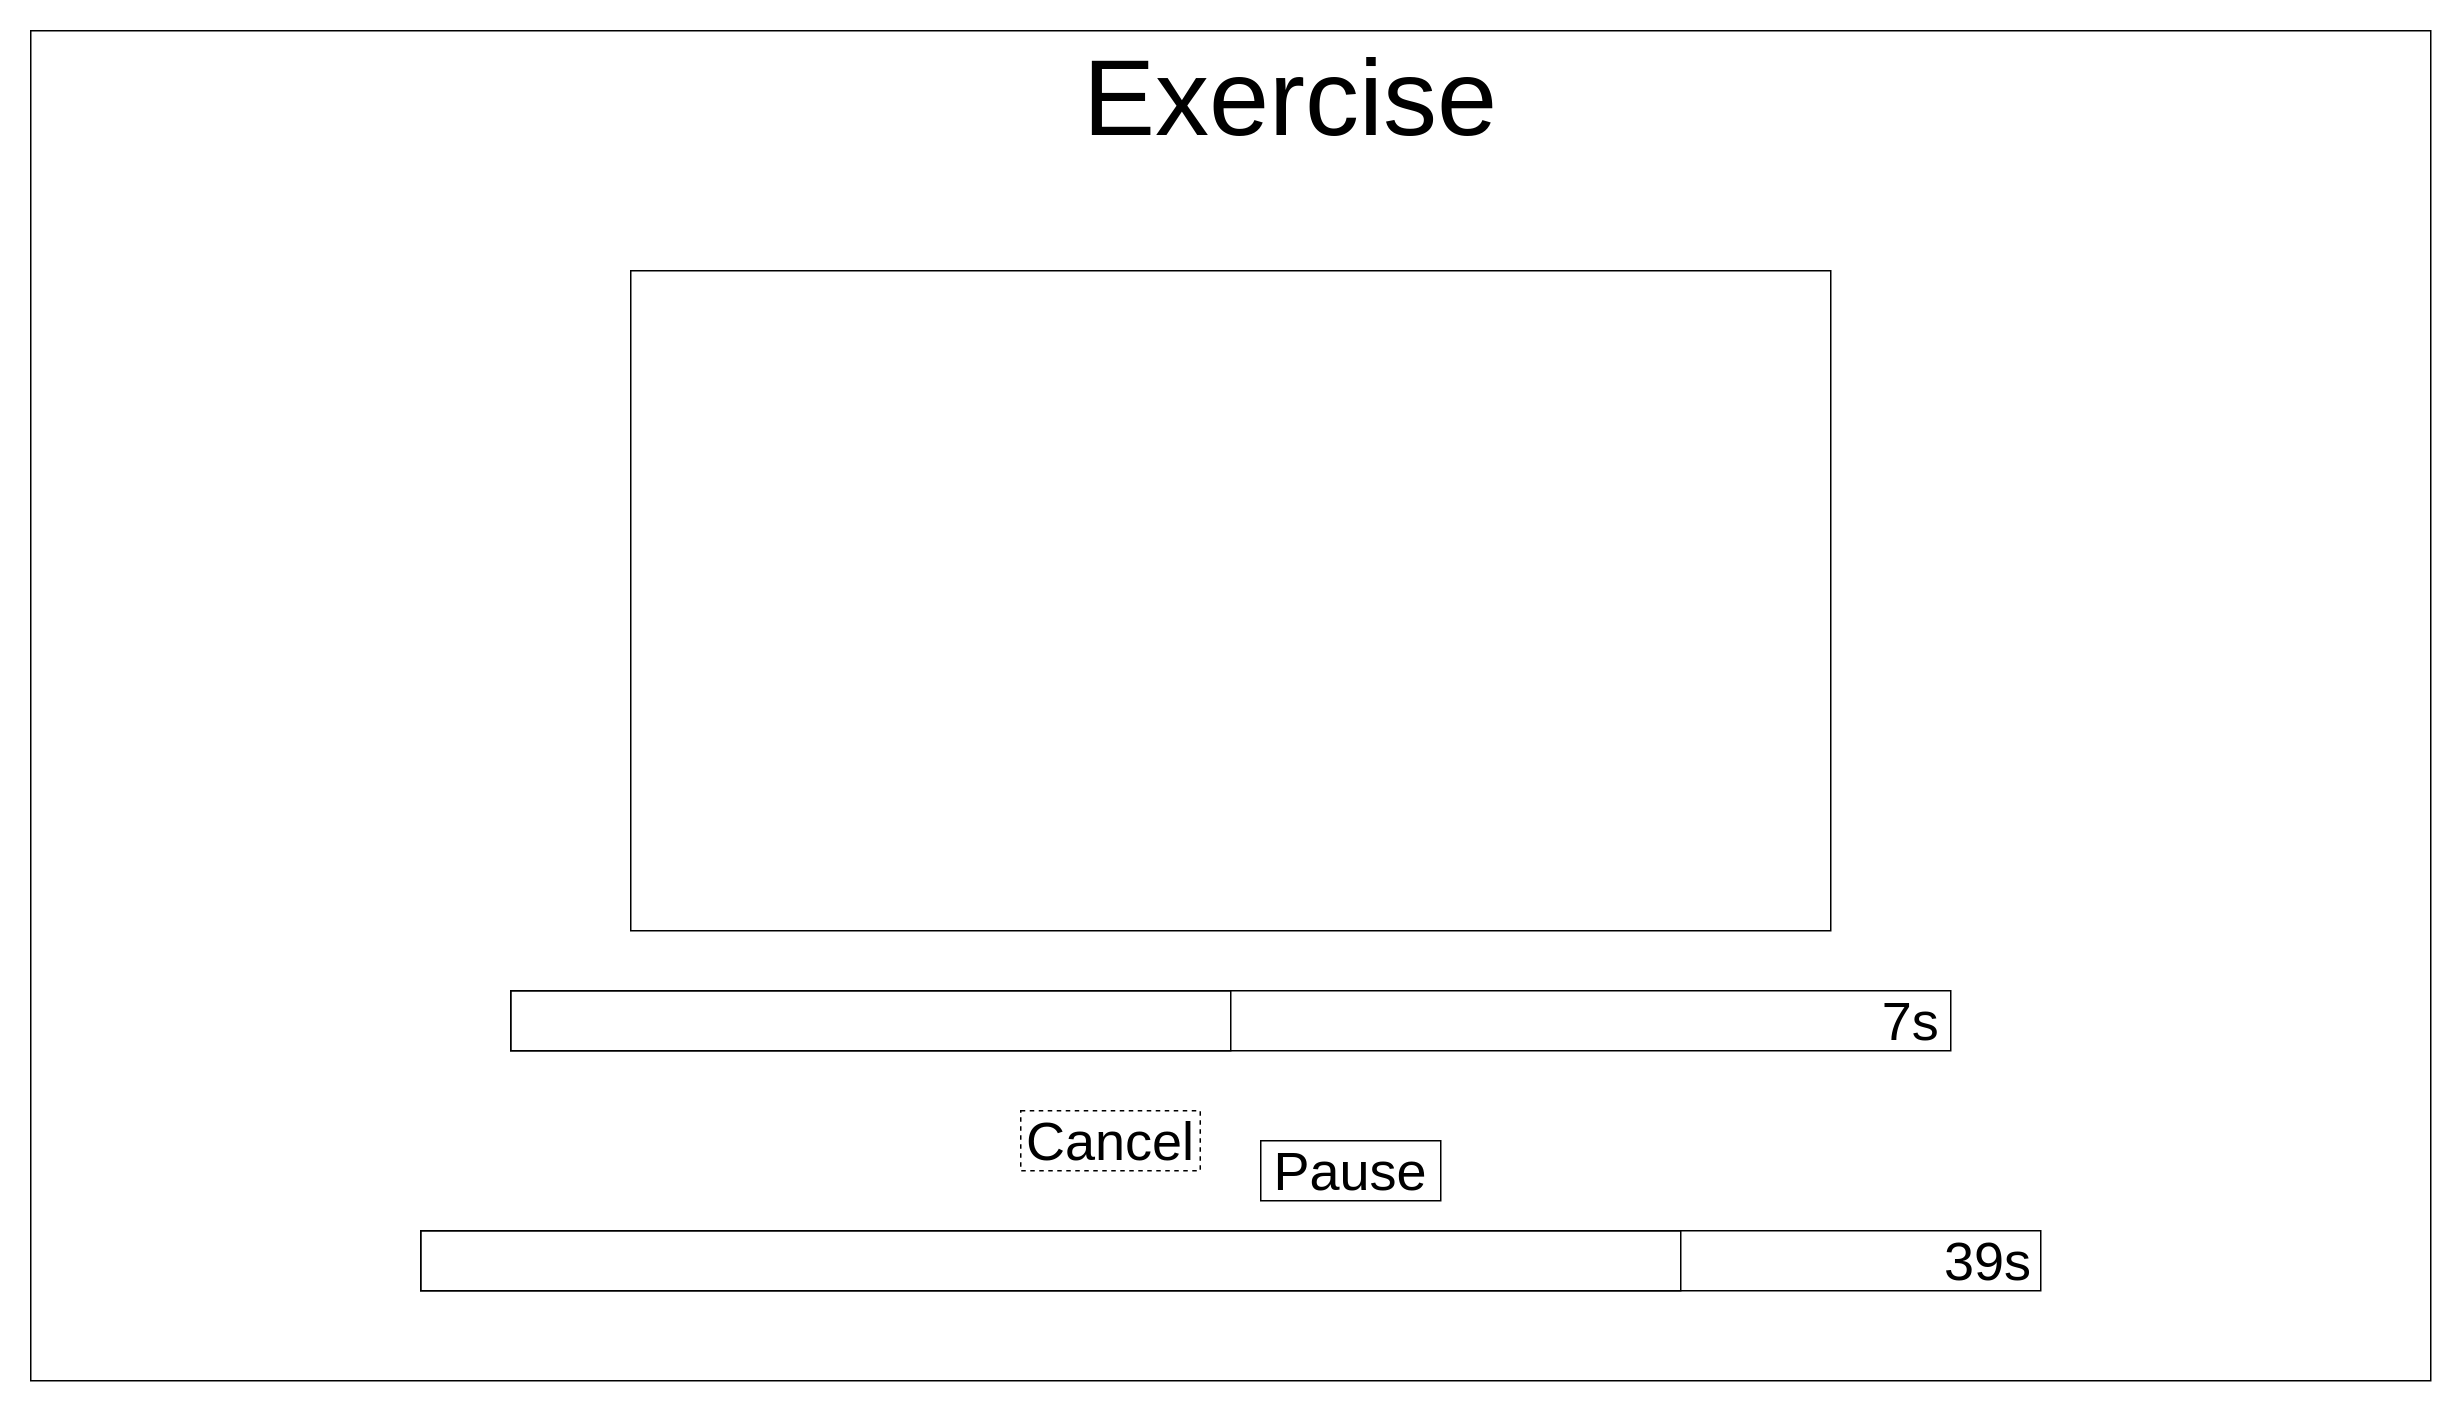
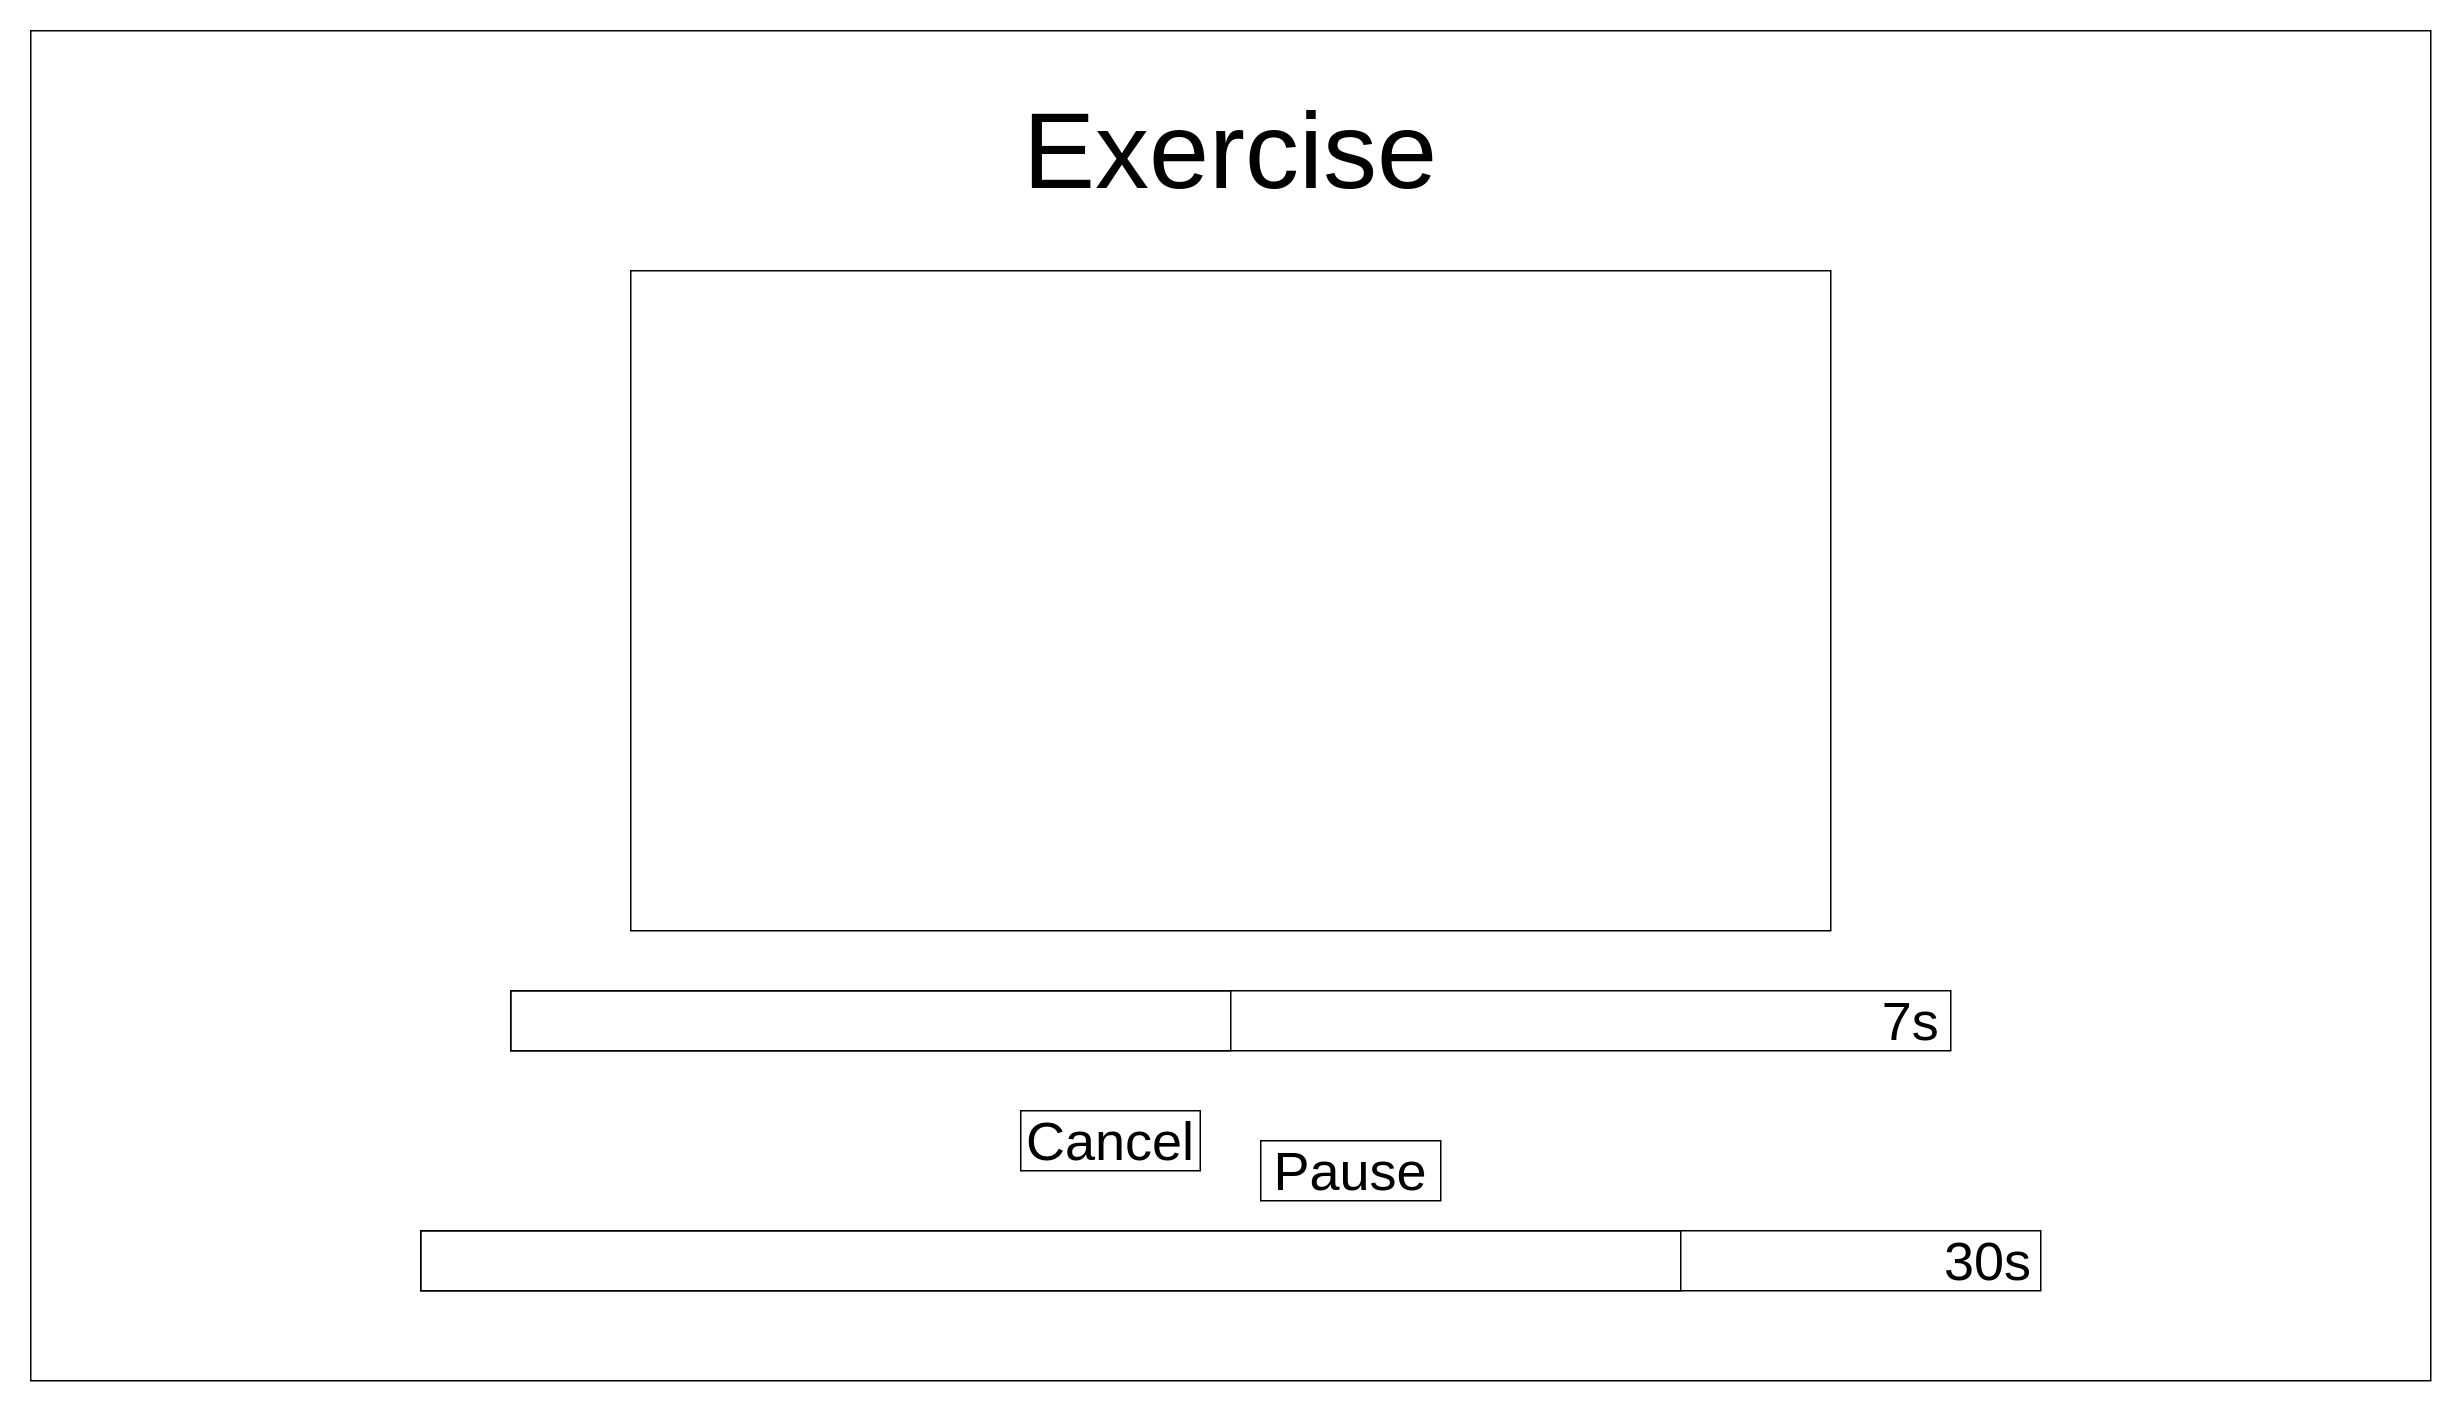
node "Exercise": moved (1291, 98) -> (1231, 151)
node "Cancel": style dashed -> solid
node "39s": label "39s" -> "30s"
